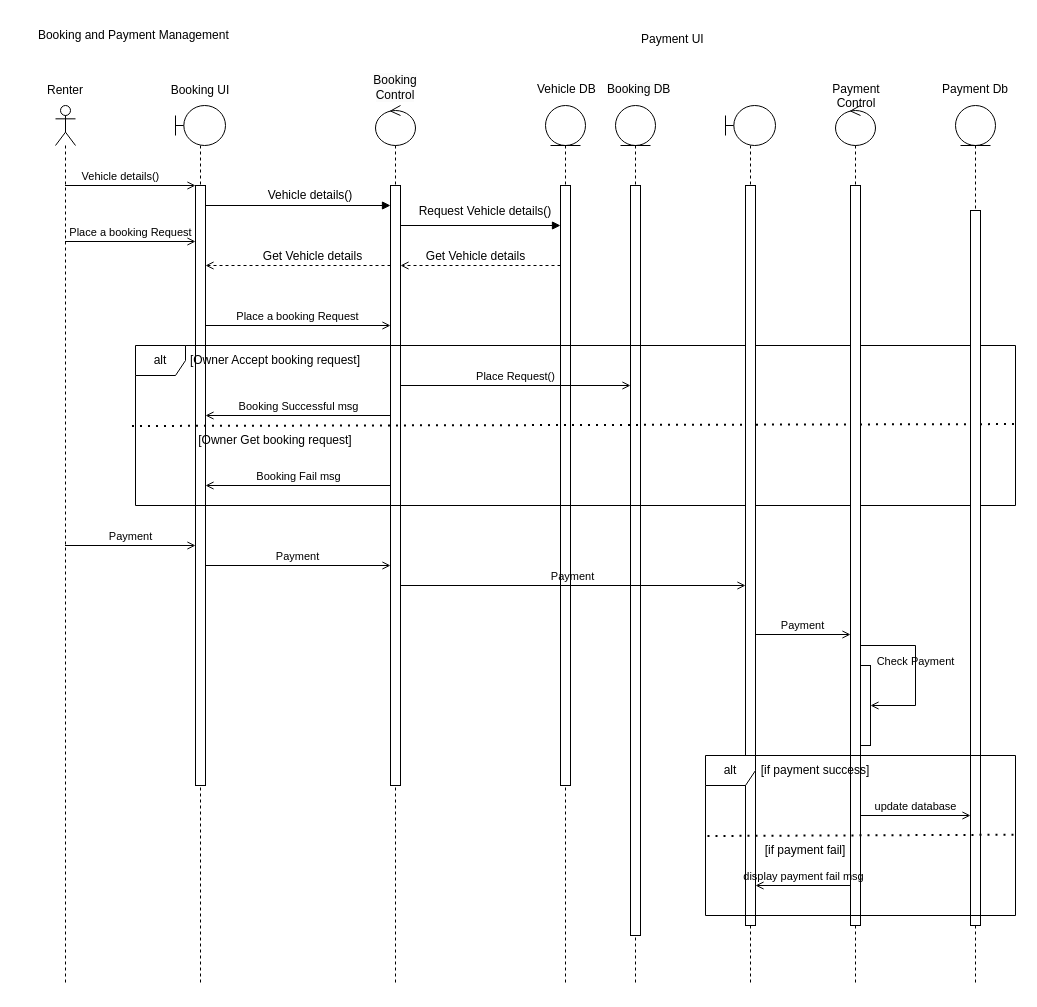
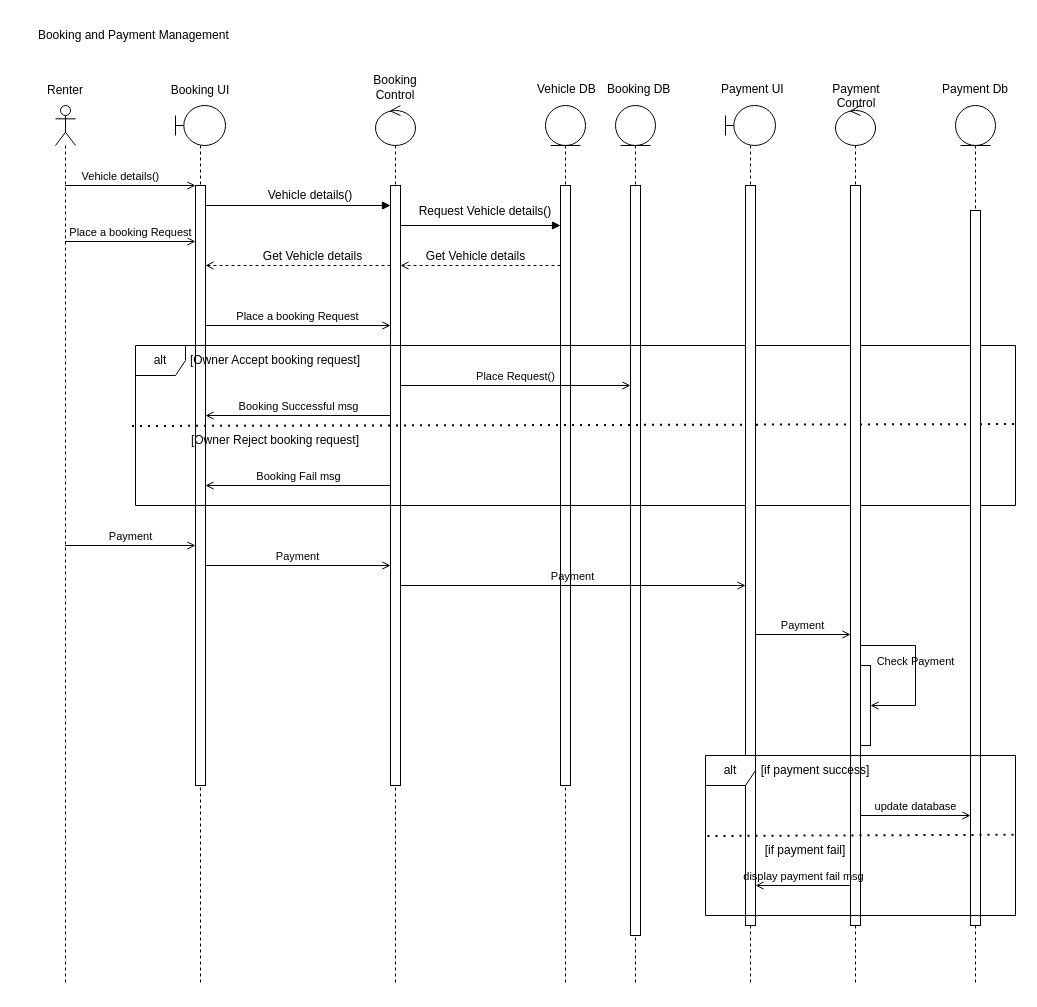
node "Payment UI": moved (675, 41) -> (755, 91)
node "[Owner Get booking request]": label "[Owner Get booking request]" -> "[Owner Reject booking request]"
